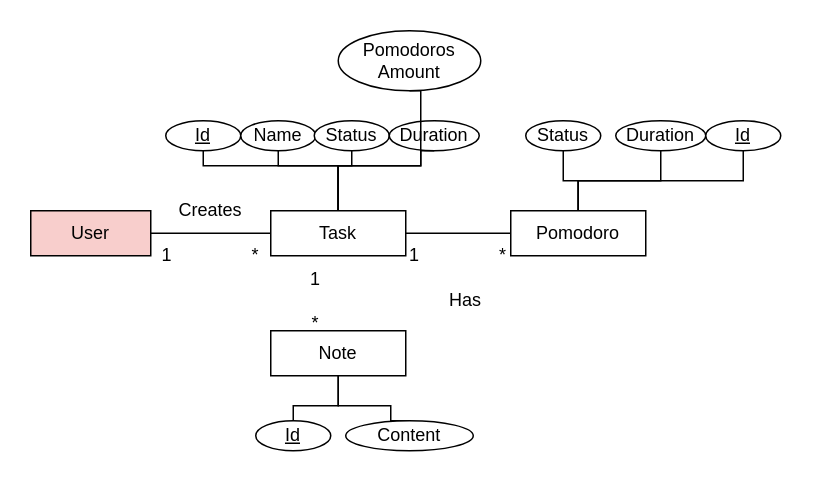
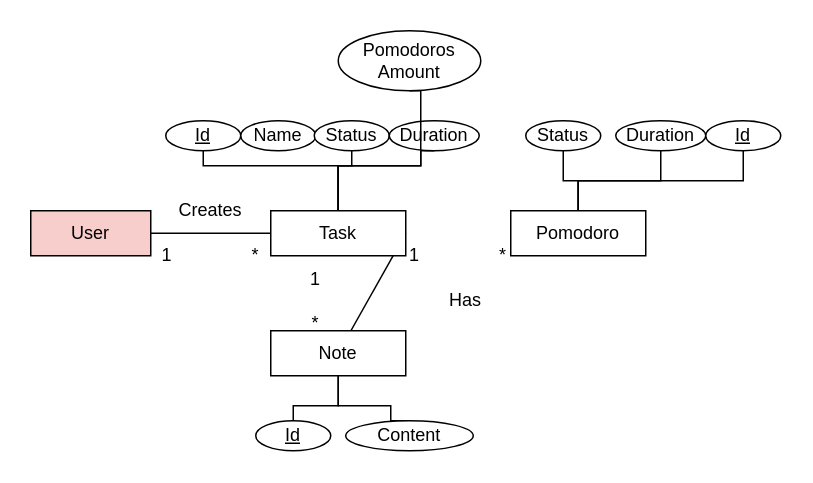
edge "Name" -- "Task": removed
edge "Task" -- "Pomodoro": now "Task" -- "Note"
